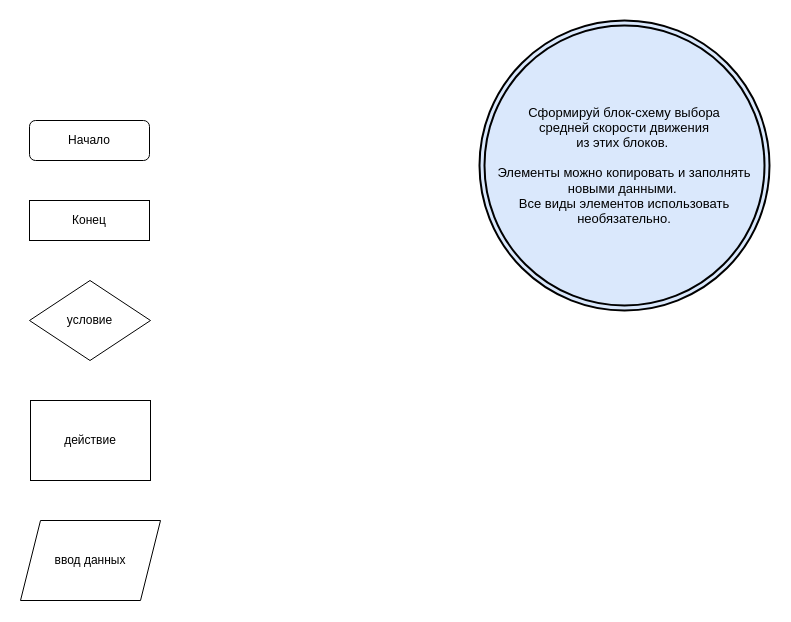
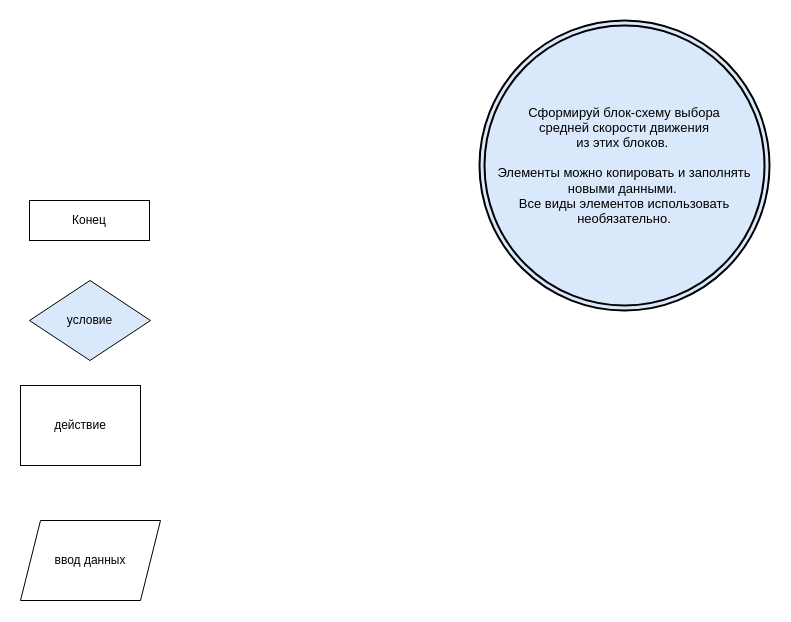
node "Начало": removed
node "условие": fillcolor #ffffff -> #dae8fc
node "действие": moved (91, 441) -> (81, 426)
